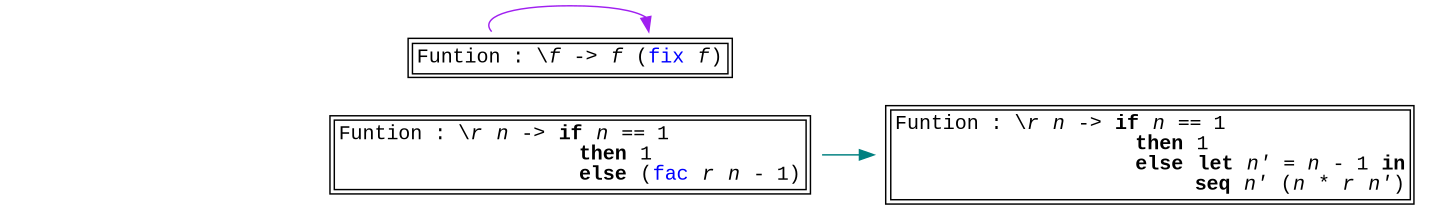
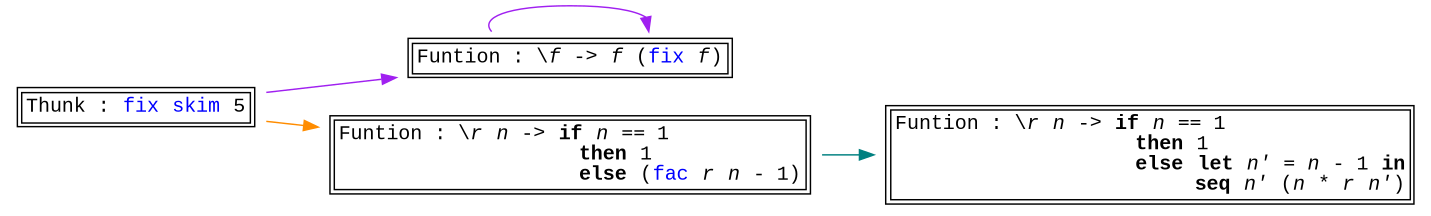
node "Thunk :": added
